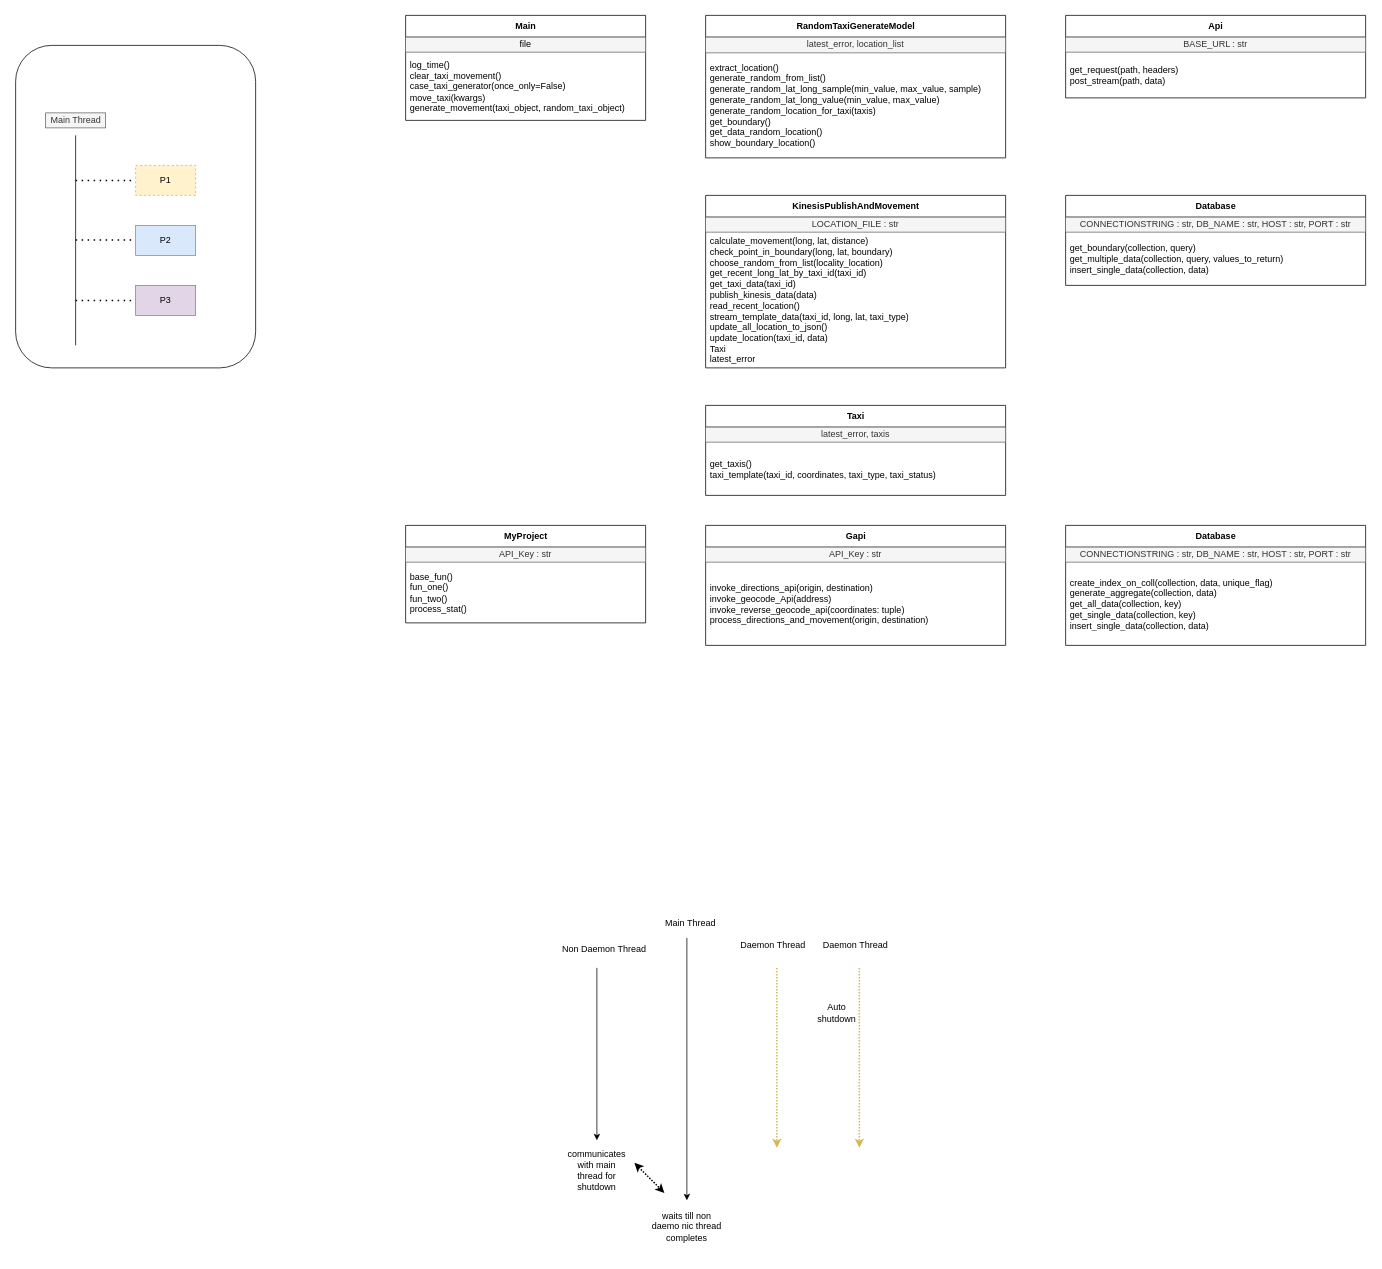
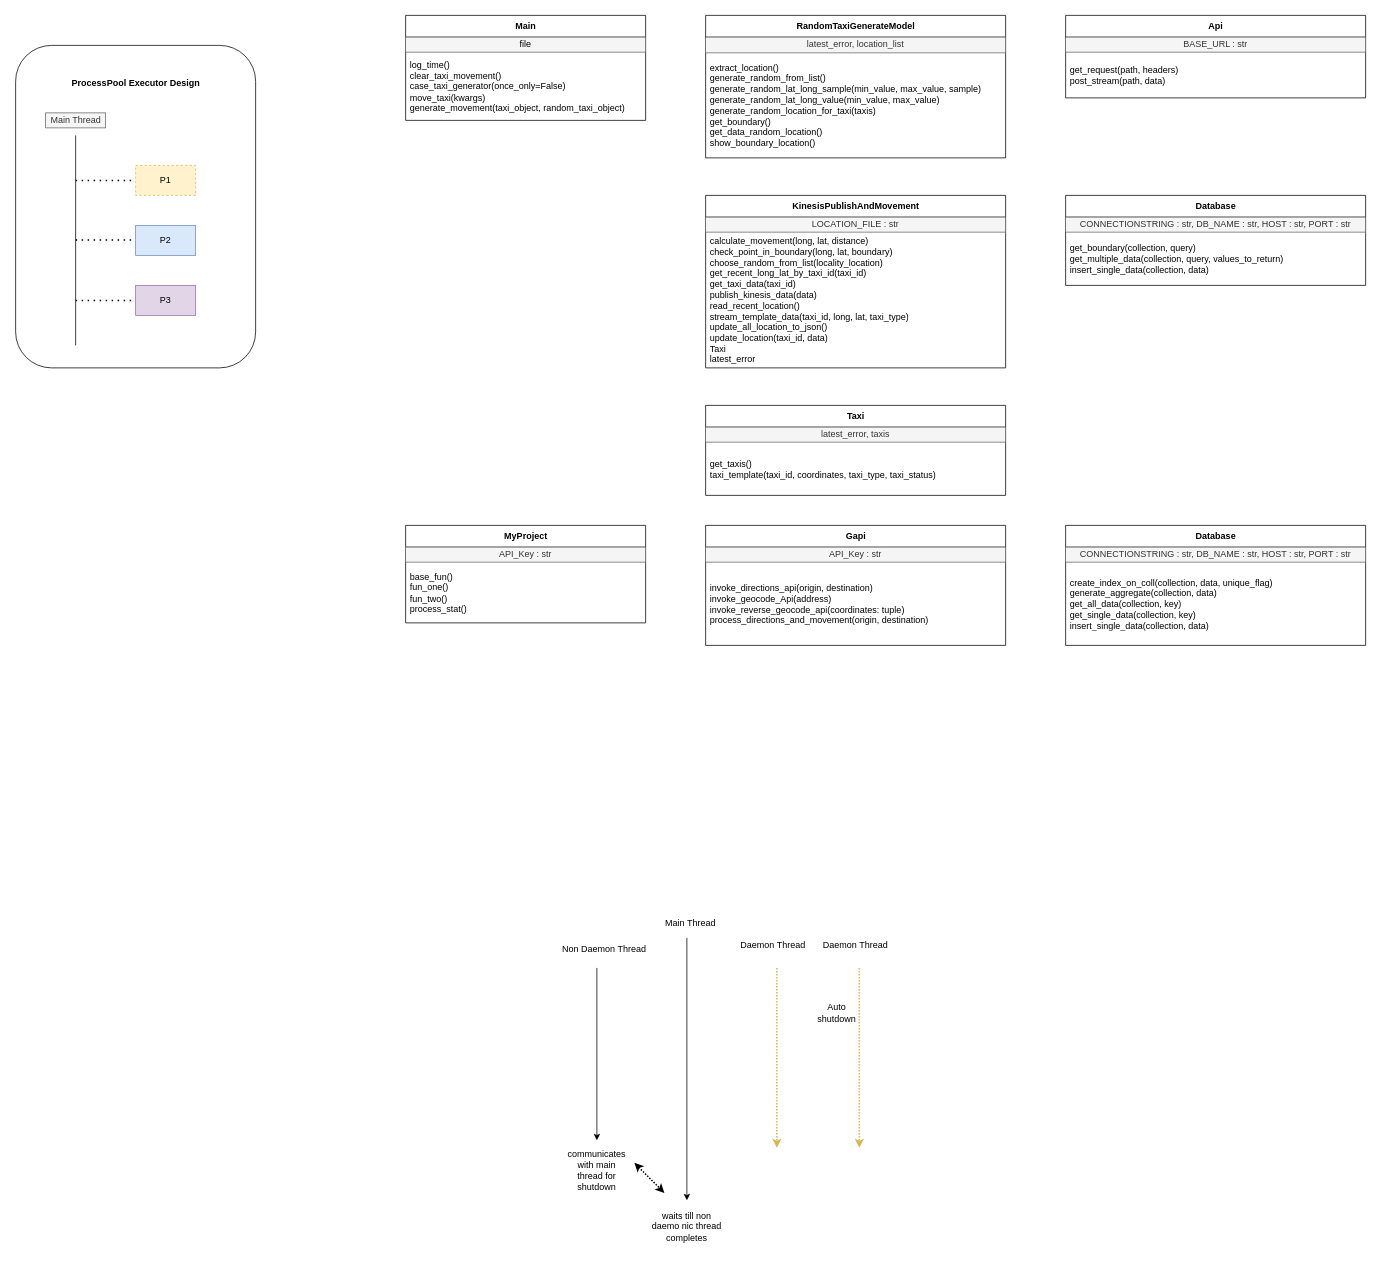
node "ProcessPool Executor Design": added
